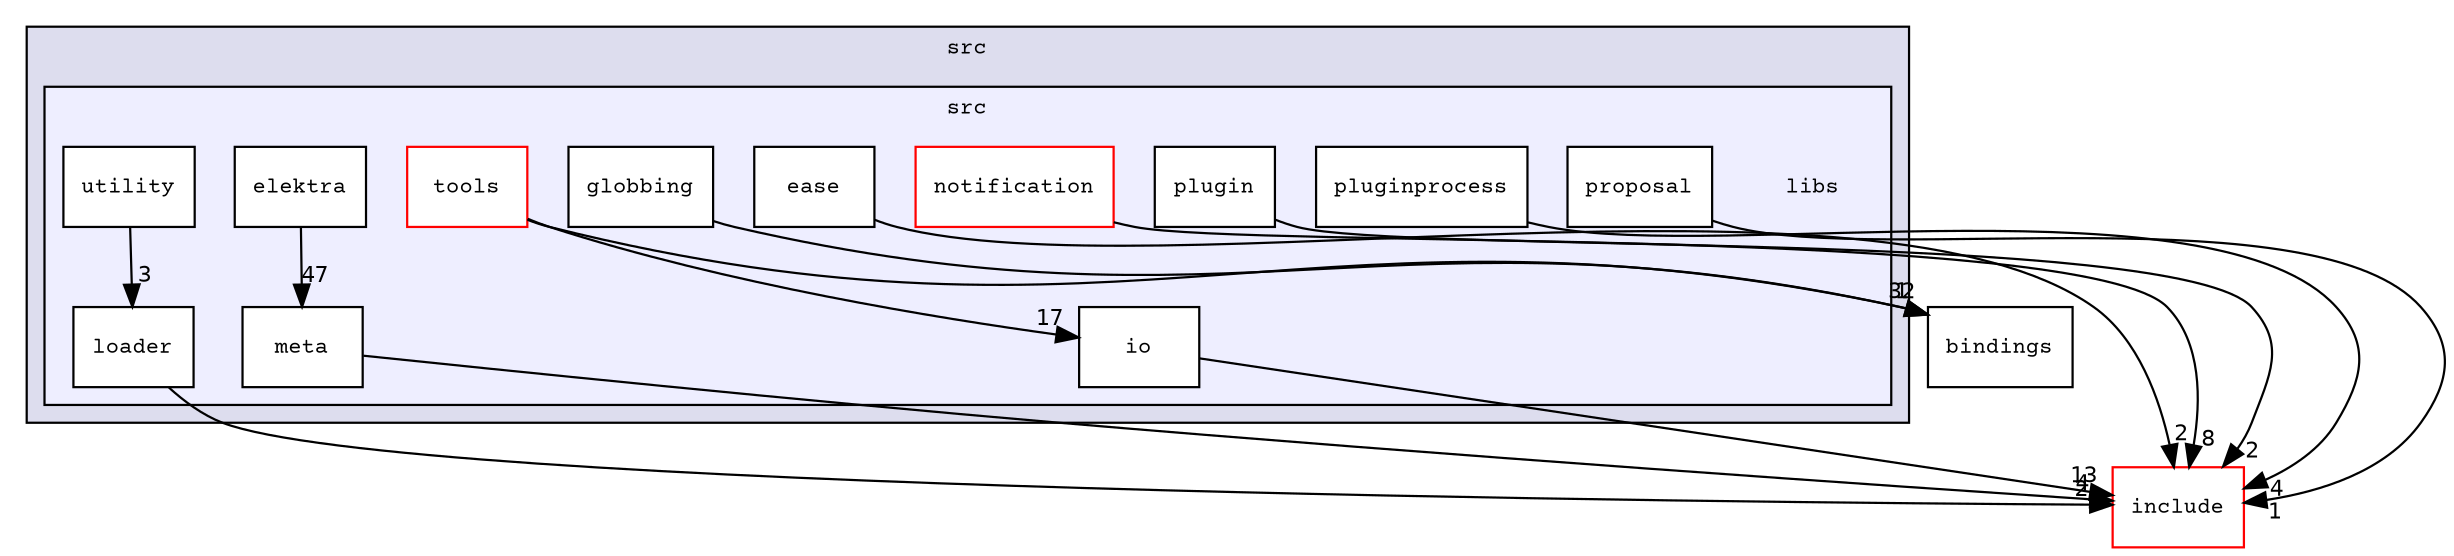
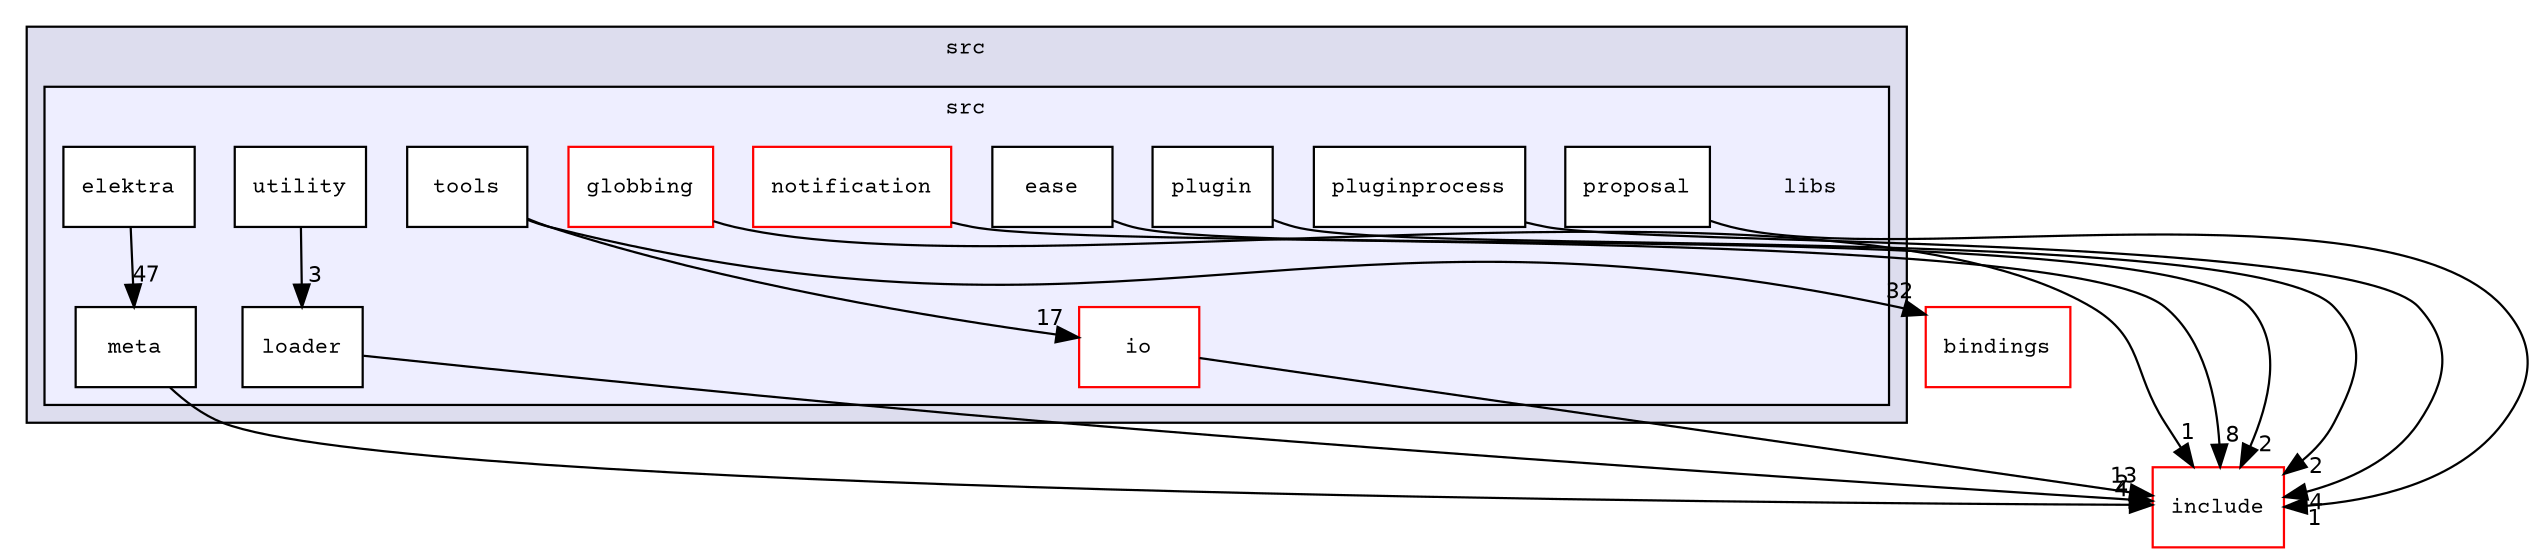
node "tools": color red -> black
node "globbing": color black -> red
edge "globbing" -> "bindings": now "globbing" -> "include"
node "io": color black -> red
node "bindings": color black -> red
